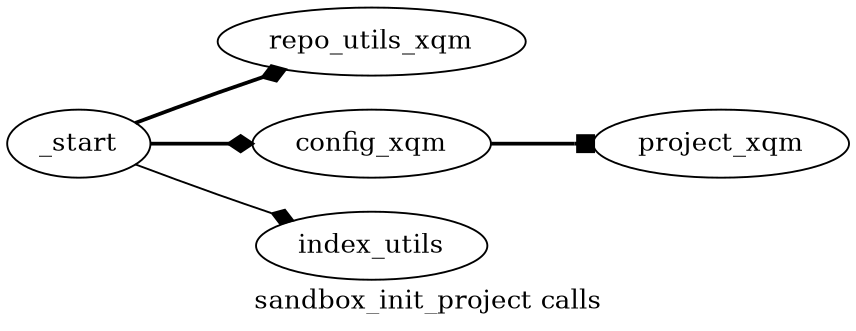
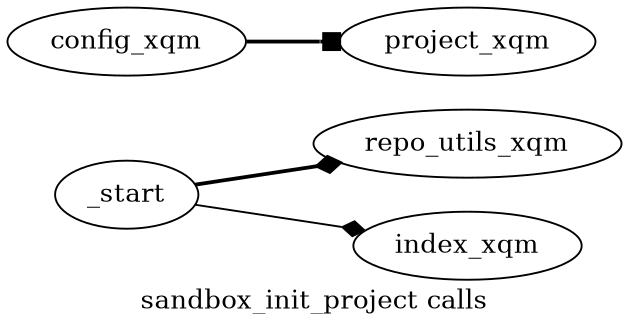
edge "_start" -> "config_xqm": removed
node "index_utils": label "index_utils" -> "index_xqm"
